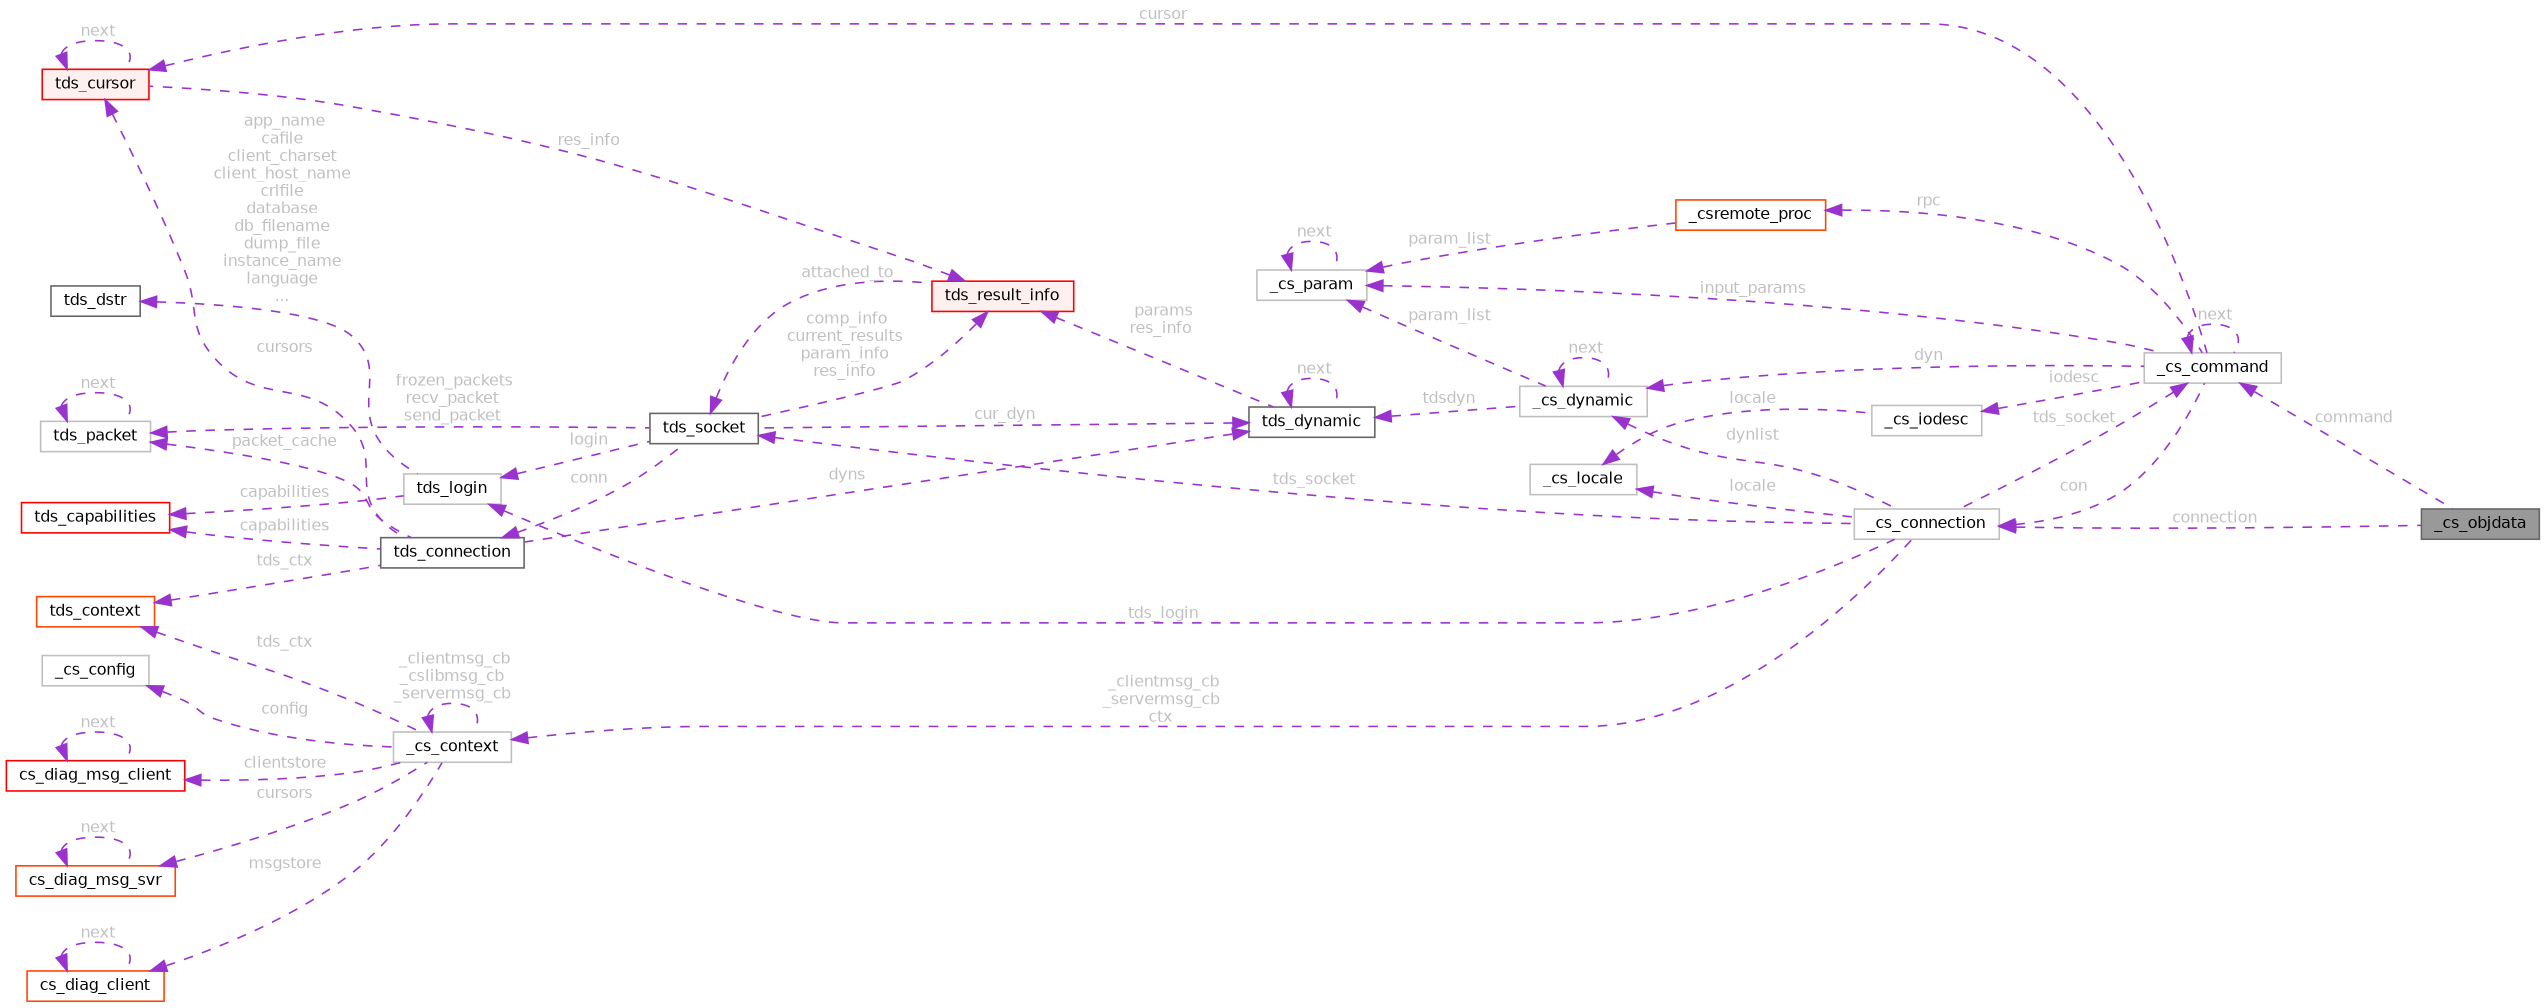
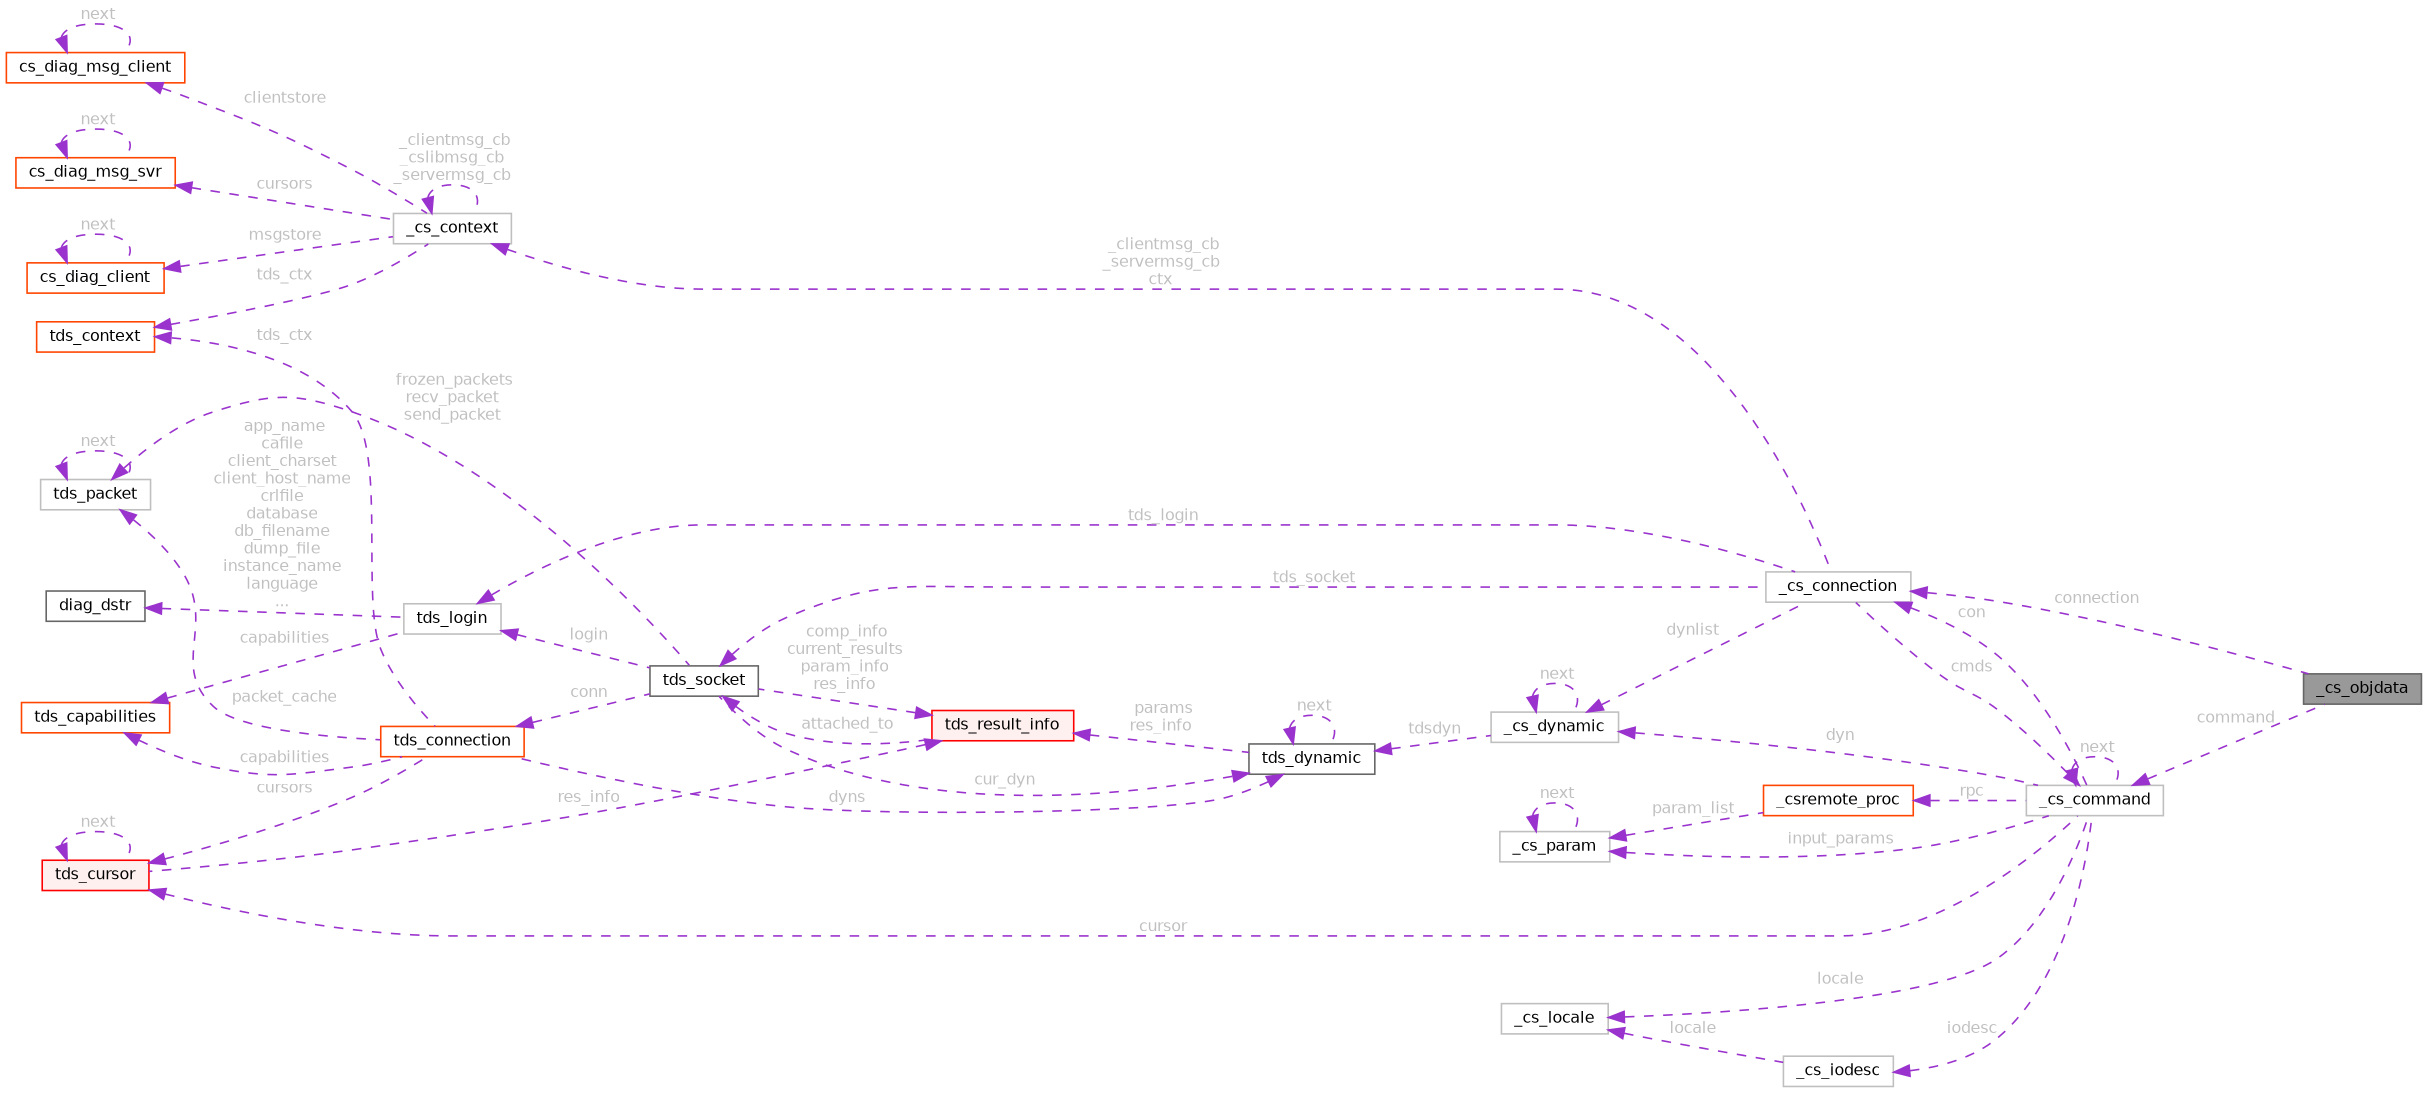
node "tds_dstr": label "tds_dstr" -> "diag_dstr"
edge "_cs_dynamic" -> "_cs_param": removed, label "param_list"
edge "_cs_connection" -> "_cs_command": label " tds_socket" -> " cmds"
edge "_cs_connection" -> "_cs_locale": now "_cs_command" -> "_cs_locale"
node "tds_capabilities": color red -> orangered
node "tds_connection": color gray40 -> orangered
node "_cs_config": removed
node "cs_diag_msg_client": color red -> orangered
